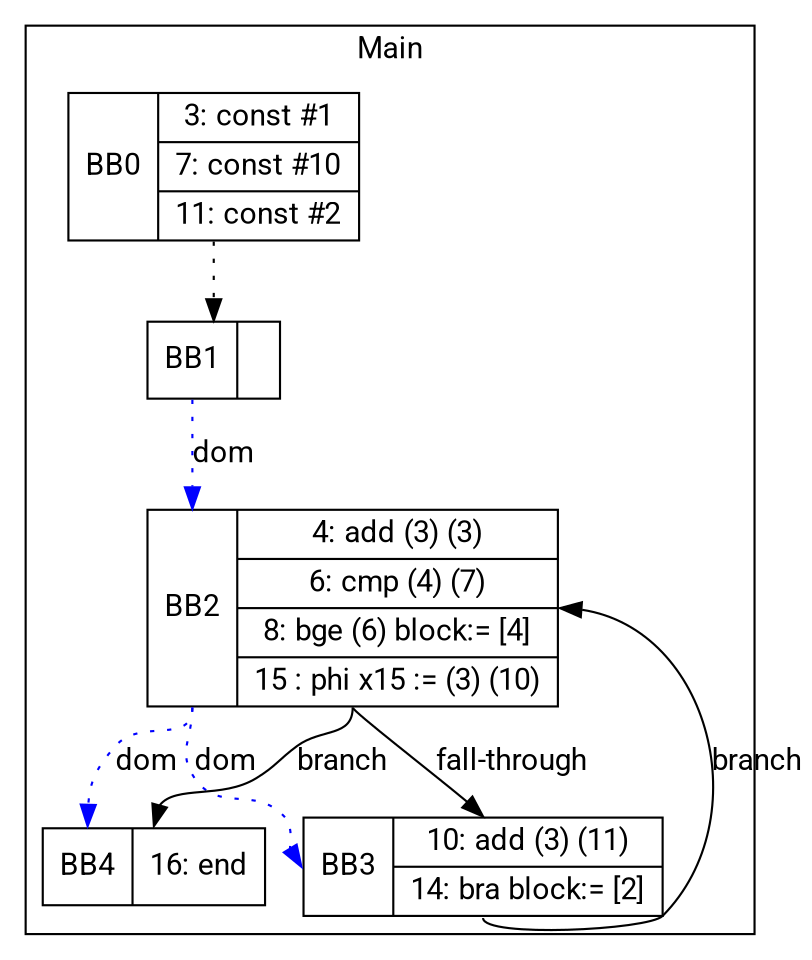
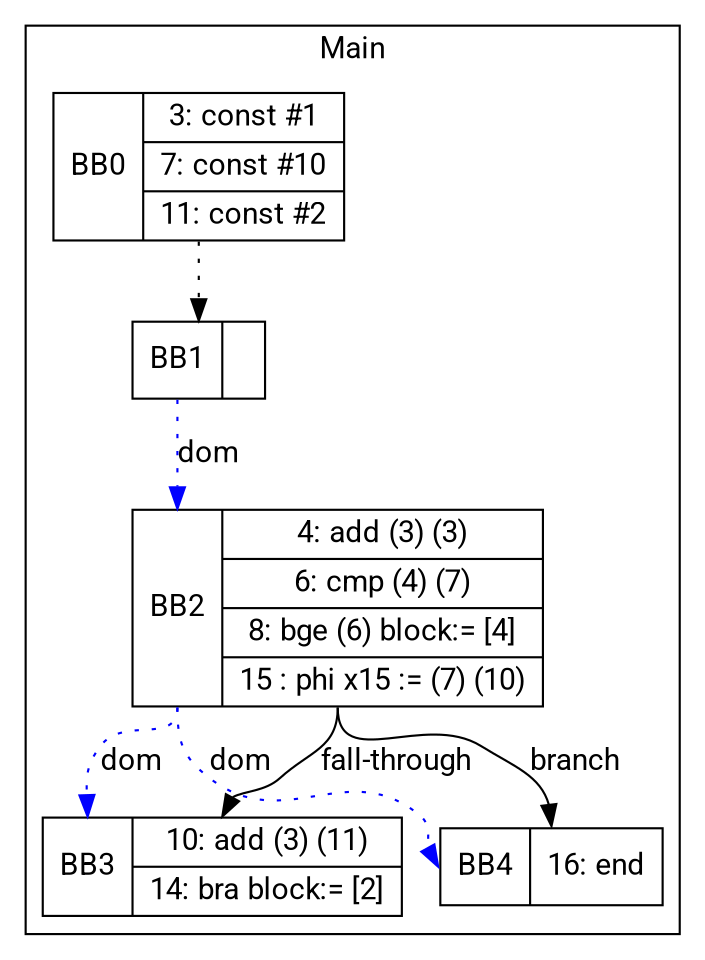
node "BB2": text "15 : phi x15 := (3) (10)" -> "15 : phi x15 := (7) (10)"
edge "BB3" -> "BB2": removed, label "branch"
